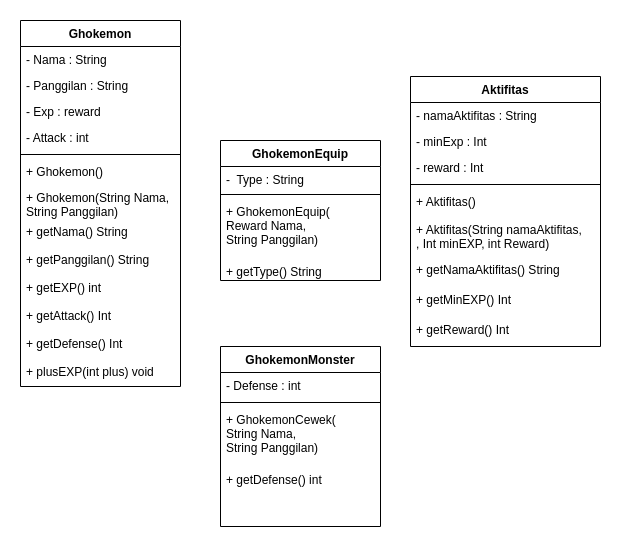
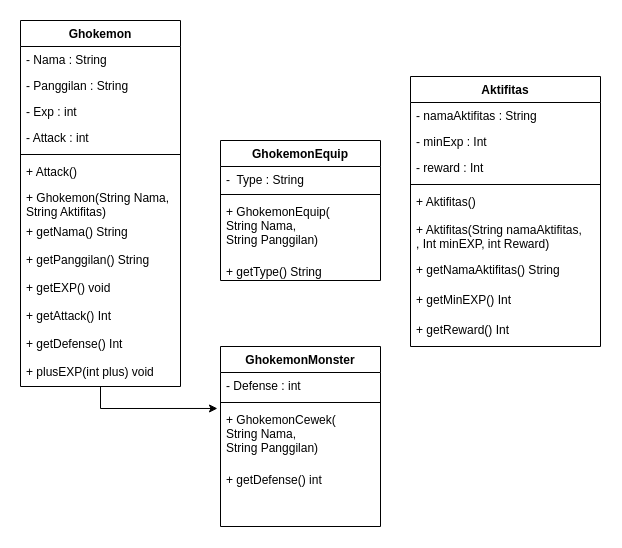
node "- Exp : reward": label "- Exp : reward" -> "- Exp : int"
node "+ Ghokemon()": label "+ Ghokemon()" -> "+ Attack()"
node "+ Ghokemon(String Nama, String Panggilan)": label "+ Ghokemon(String Nama, String Panggilan)" -> "+ Ghokemon(String Nama, String Aktifitas)"
node "+ GhokemonEquip( Reward Nama, String Panggilan)": label "+ GhokemonEquip( Reward Nama, String Panggilan)" -> "+ GhokemonEquip( String Nama, String Panggilan)"
node "+ getEXP() int": label "+ getEXP() int" -> "+ getEXP() void"
edge "Ghokemon" -> "+ GhokemonCewek( String Nama, String Panggilan)": added
